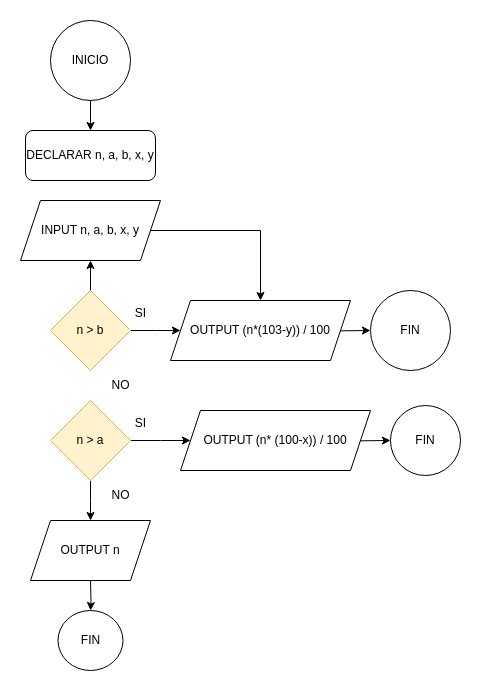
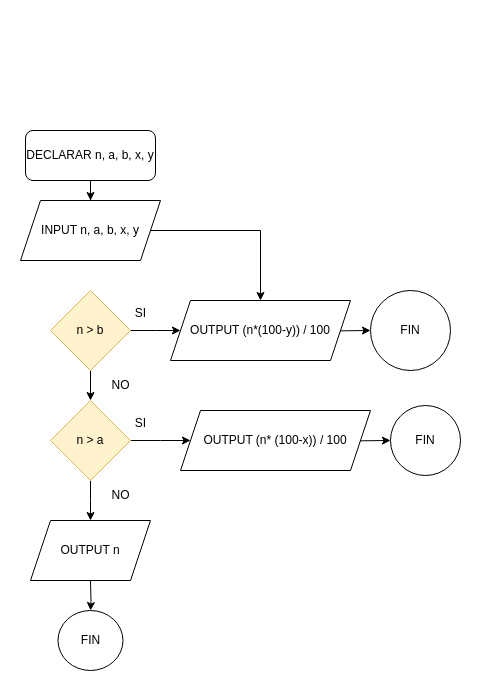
node "INICIO": removed
edge "INICIO" -> "DECLARAR n, a, b, x, y": removed
edge "DECLARAR n, a, b, x, y" -> "INPUT n, a, b, x, y": added
edge "n > b" -> "INPUT n, a, b, x, y": now "n > b" -> "n > a"
node "OUTPUT (n*(103-y)) / 100": label "OUTPUT (n*(103-y)) / 100" -> "OUTPUT (n*(100-y)) / 100"
